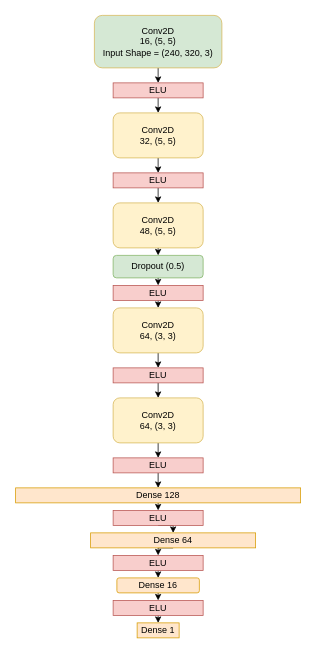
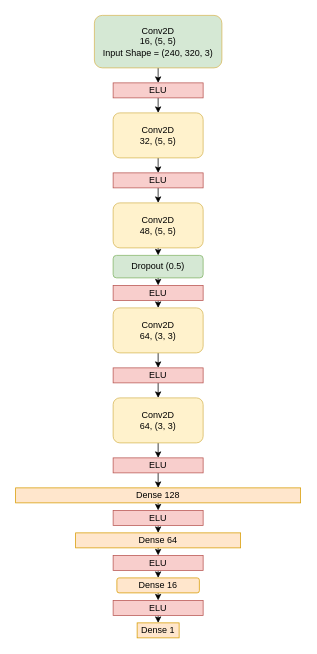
node "Dense 64": moved (173, 540) -> (158, 540)
